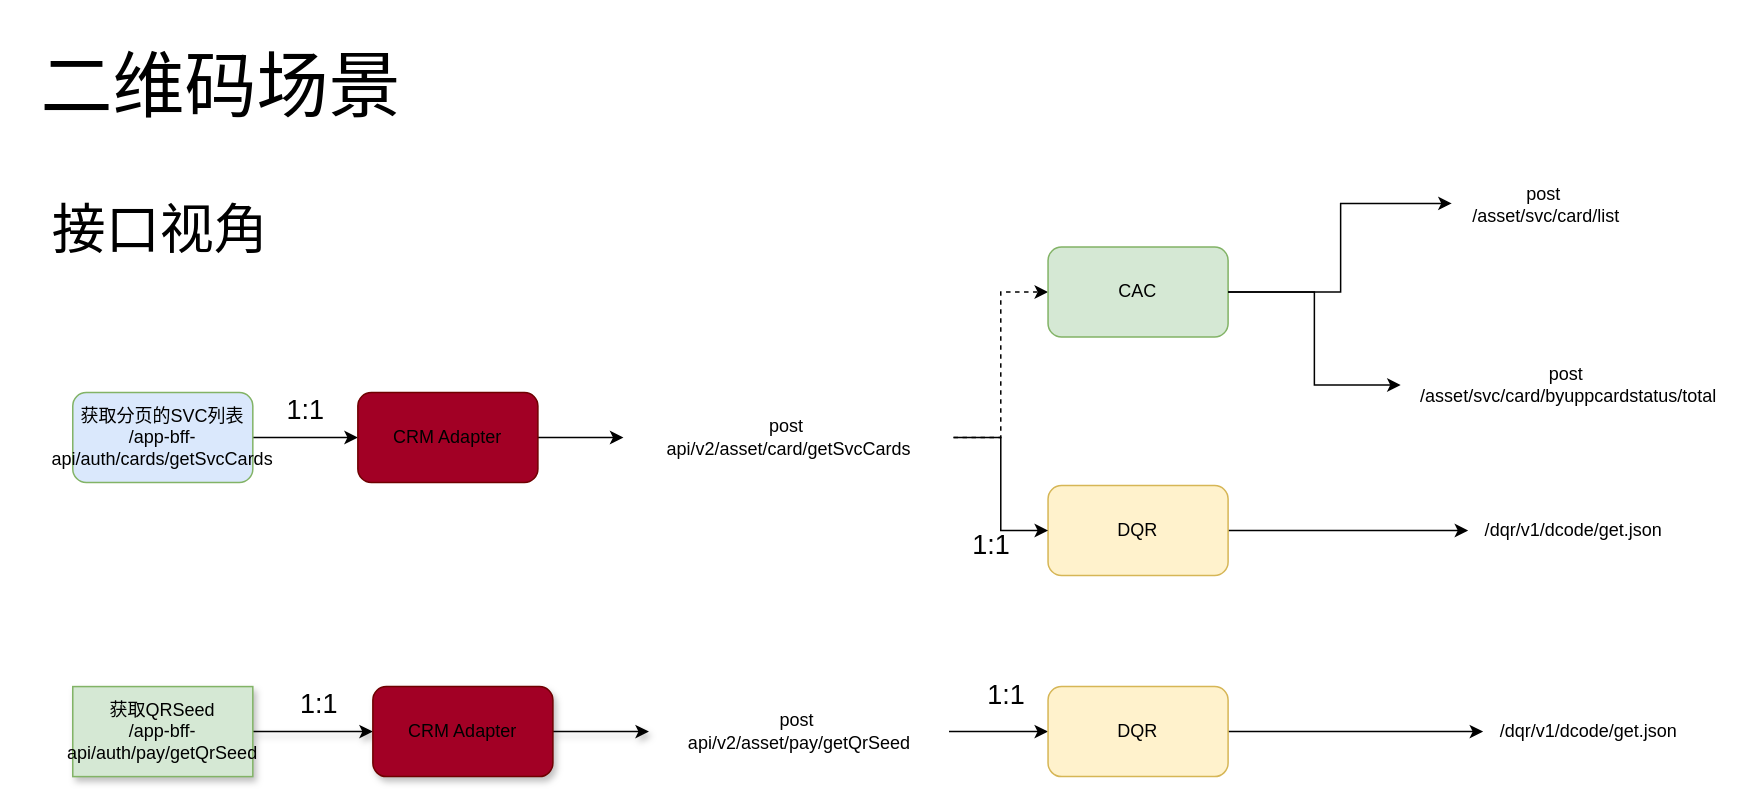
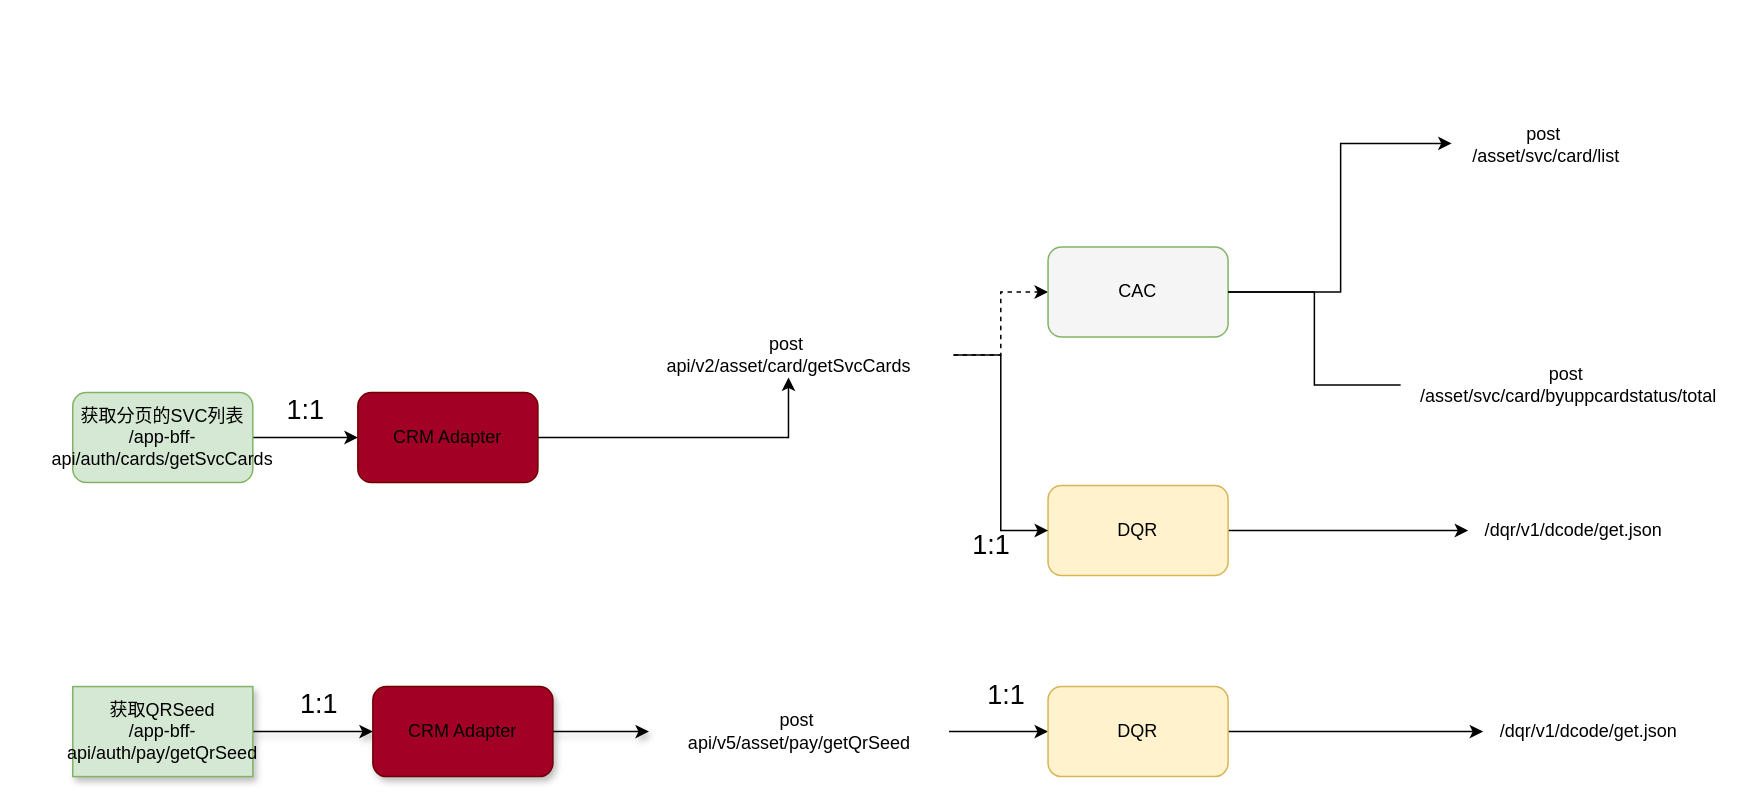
node "二维码场景": removed
node "post /asset/svc/card/list": moved (1543, 205) -> (1543, 145)
node "接口视角": removed
node "CAC": fillcolor #d5e8d4 -> #f5f5f5
edge "CAC" -> "post /asset/svc/card/byuppcardstatus/total": arrowhead classic -> none
node "获取分页的SVC列表 /app-bff-api/auth/cards/getSvcCards": fillcolor #dae8fc -> #d5e8d4
node "post api/v2/asset/card/getSvcCards": moved (788, 437) -> (788, 355)
node "post api/v2/asset/pay/getQrSeed": label "post api/v2/asset/pay/getQrSeed" -> "post api/v5/asset/pay/getQrSeed"
